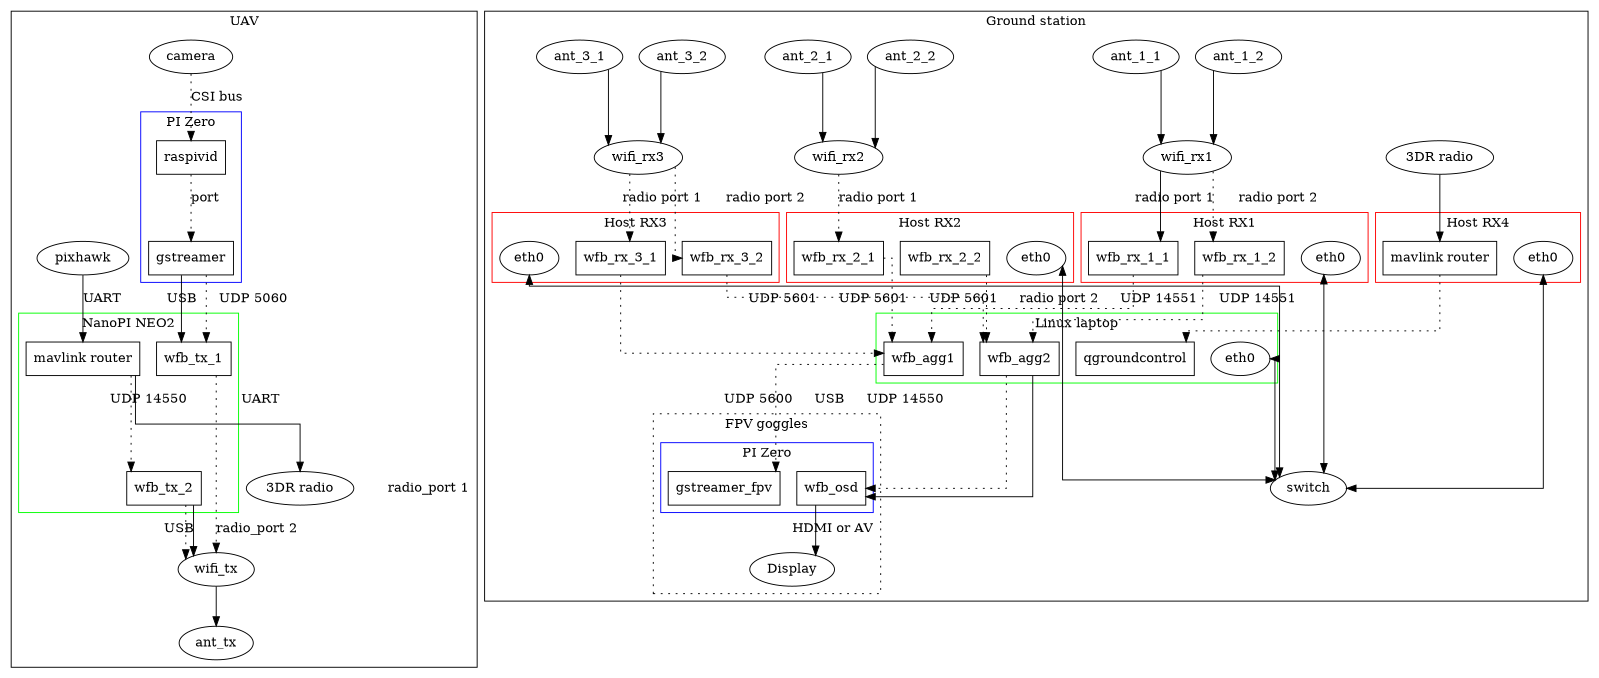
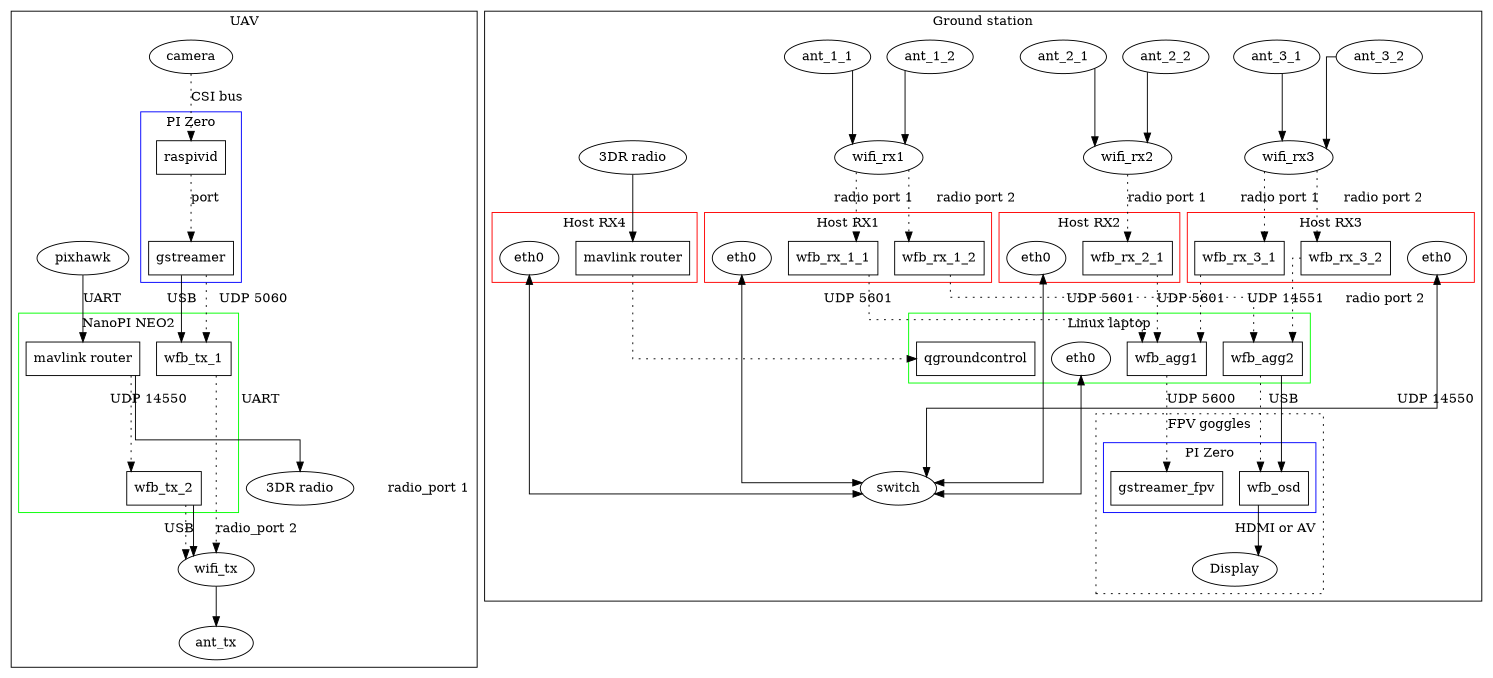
edge "wifi_rx1" -> "wfb_rx_1_1": style solid -> dotted
node "wfb_rx_2_2": removed
